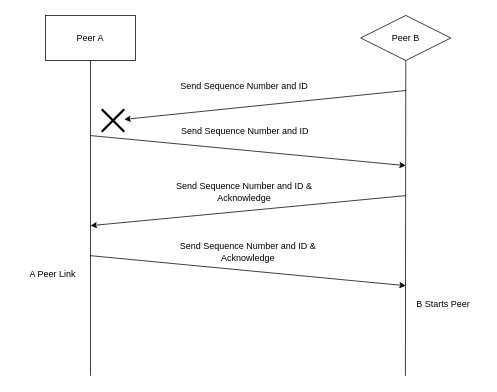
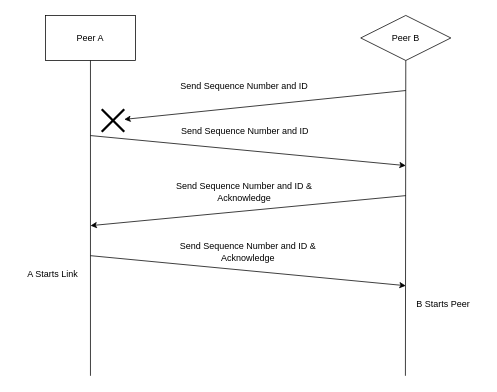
node "A Peer Link": label "A Peer Link" -> "A Starts Link"
